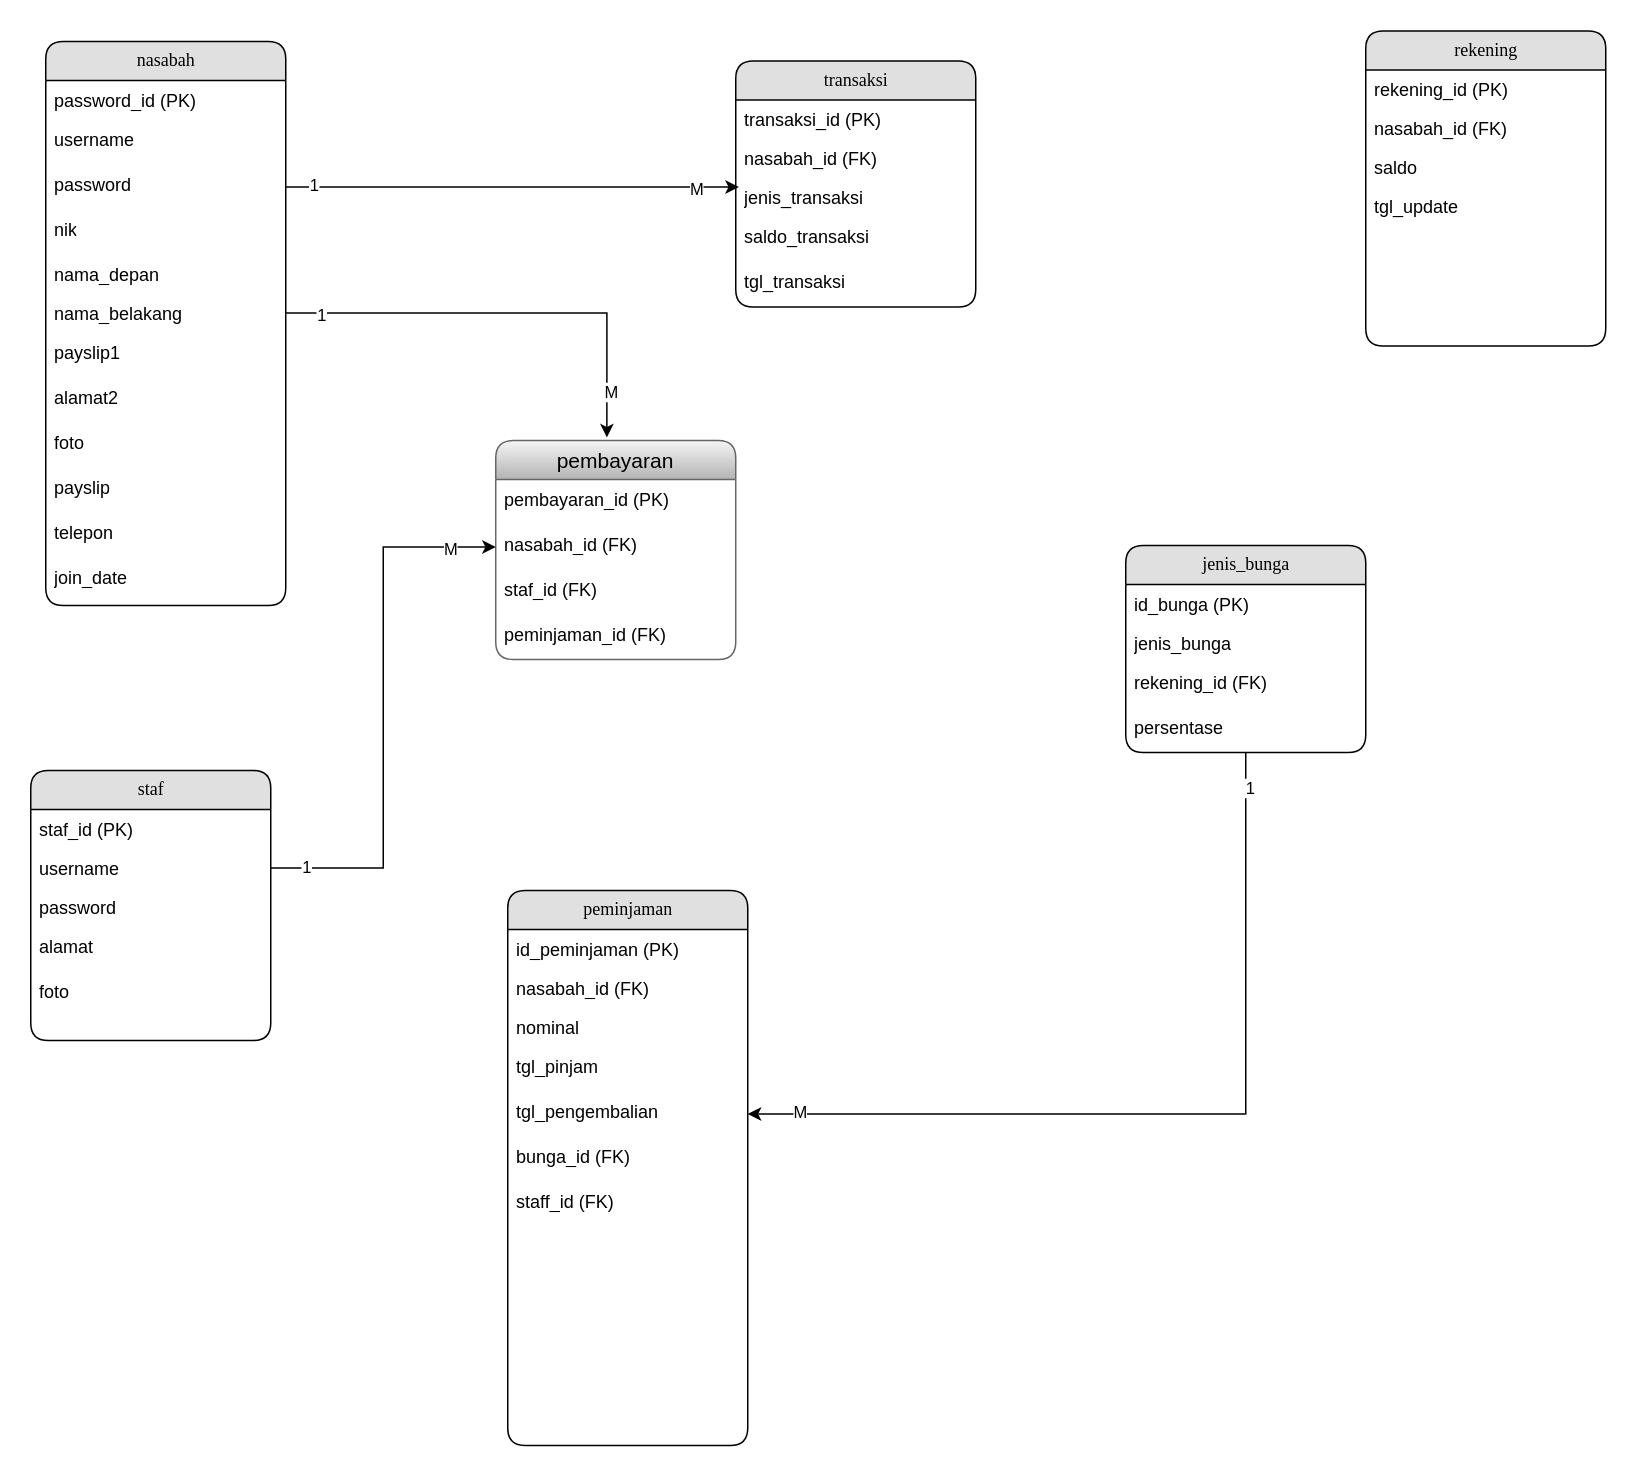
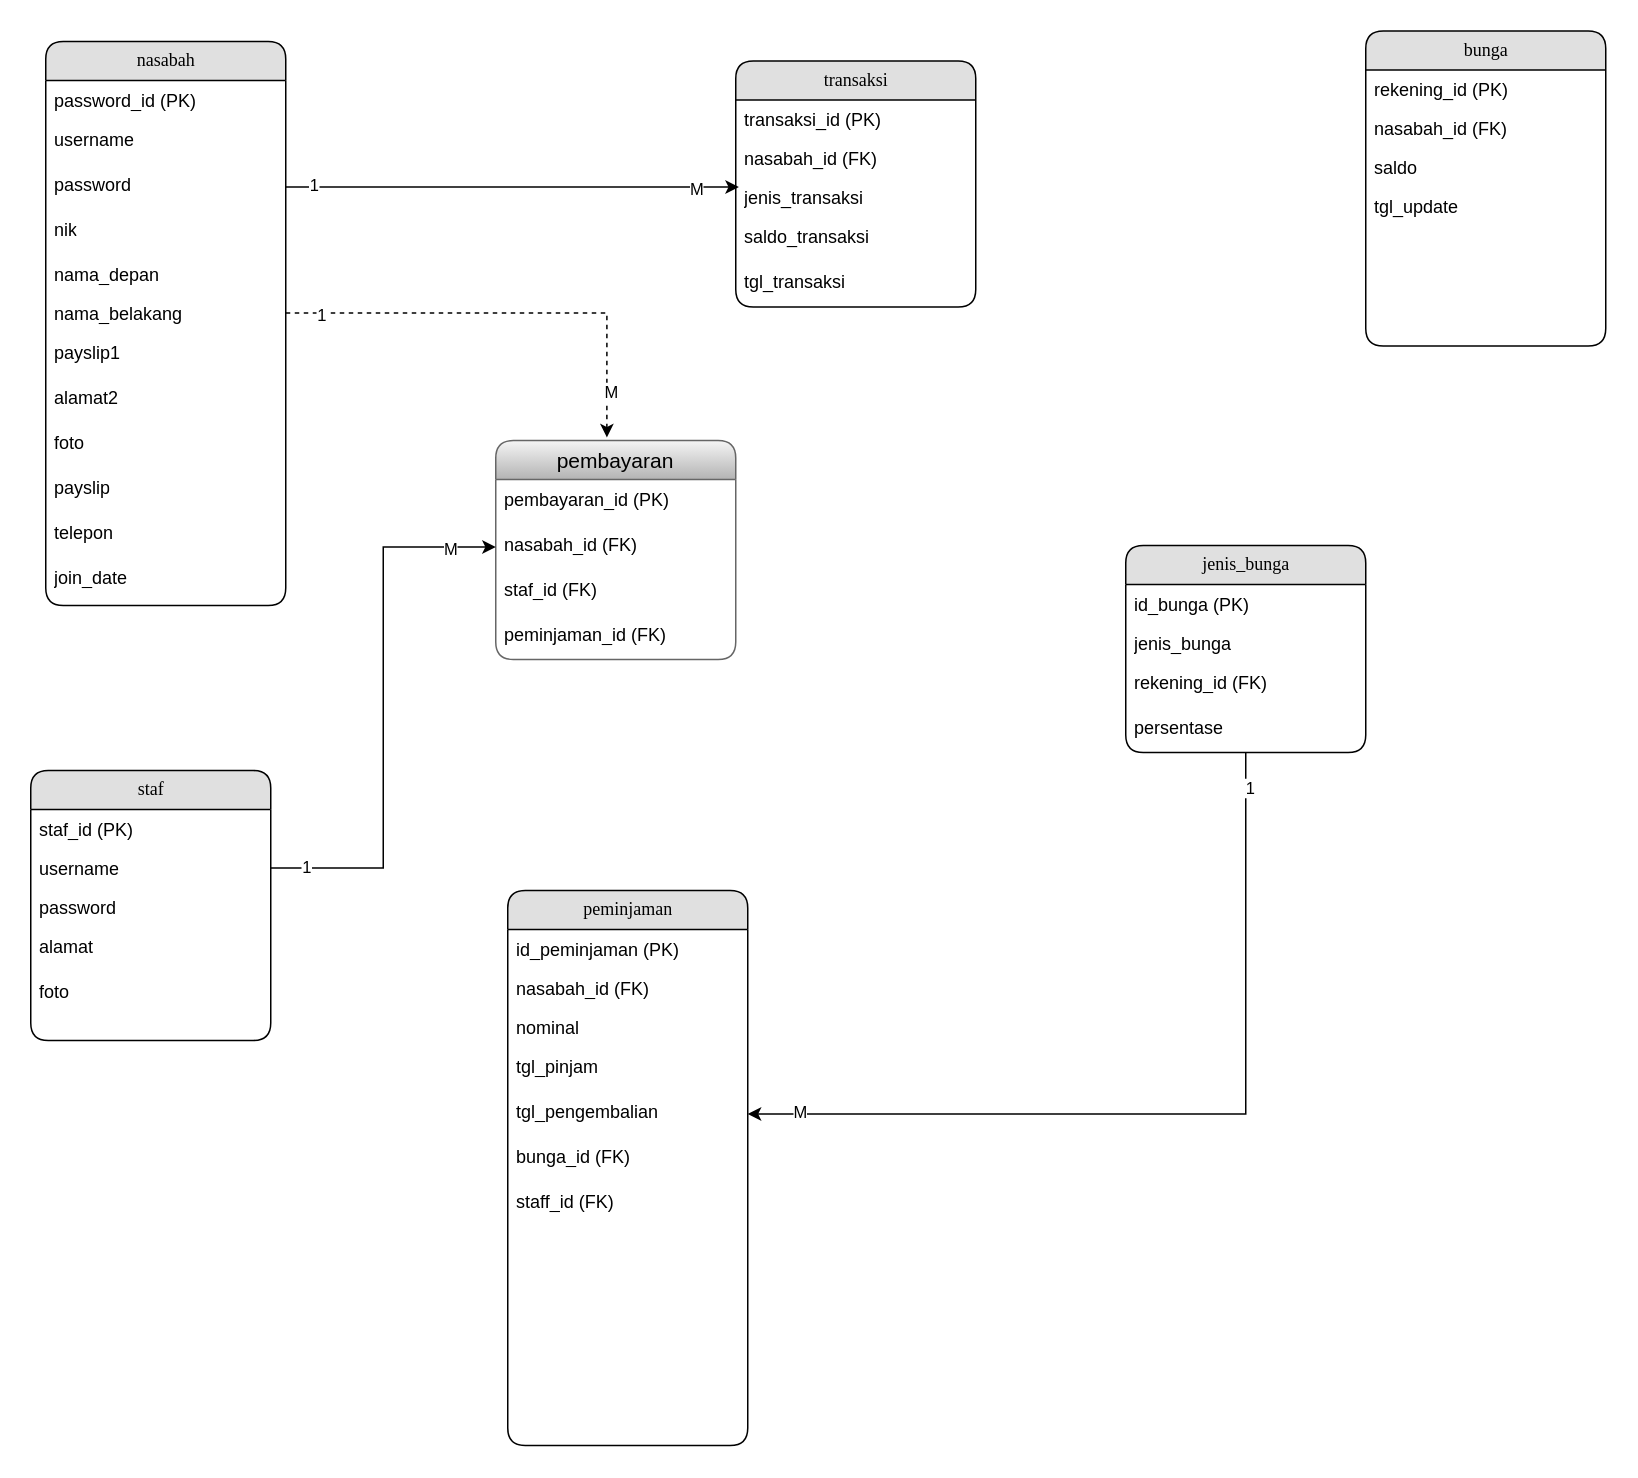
node "rekening": label "rekening" -> "bunga"
edge "nama_belakang" -> "pembayaran": style solid -> dashed
